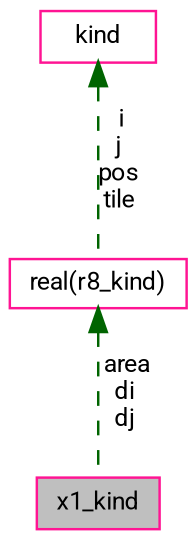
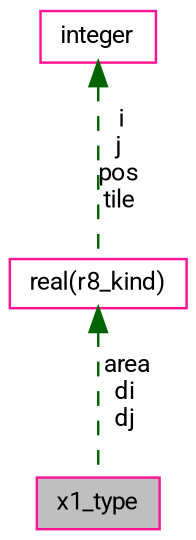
node "kind": label "kind" -> "integer"
node "x1_kind": label "x1_kind" -> "x1_type"
